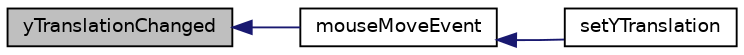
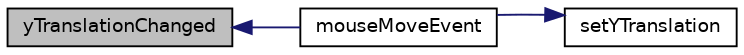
edge "setYTranslation" -> "mouseMoveEvent": reversed
